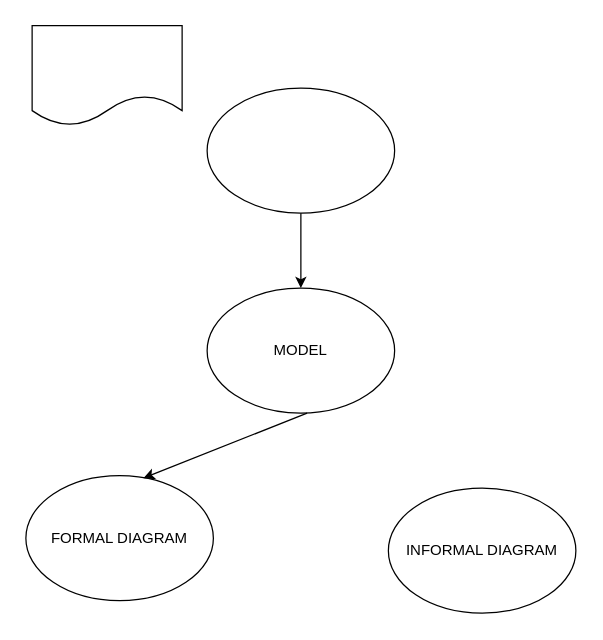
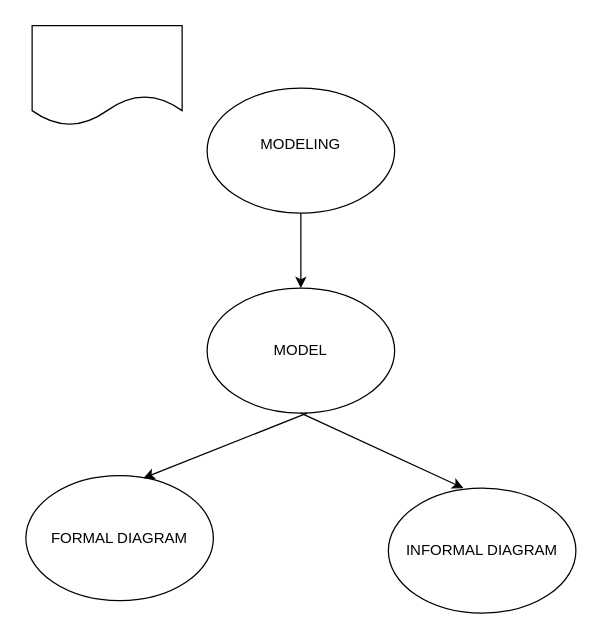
node "MODELING": added
edge "MODEL" -> "INFORMAL DIAGRAM": added
